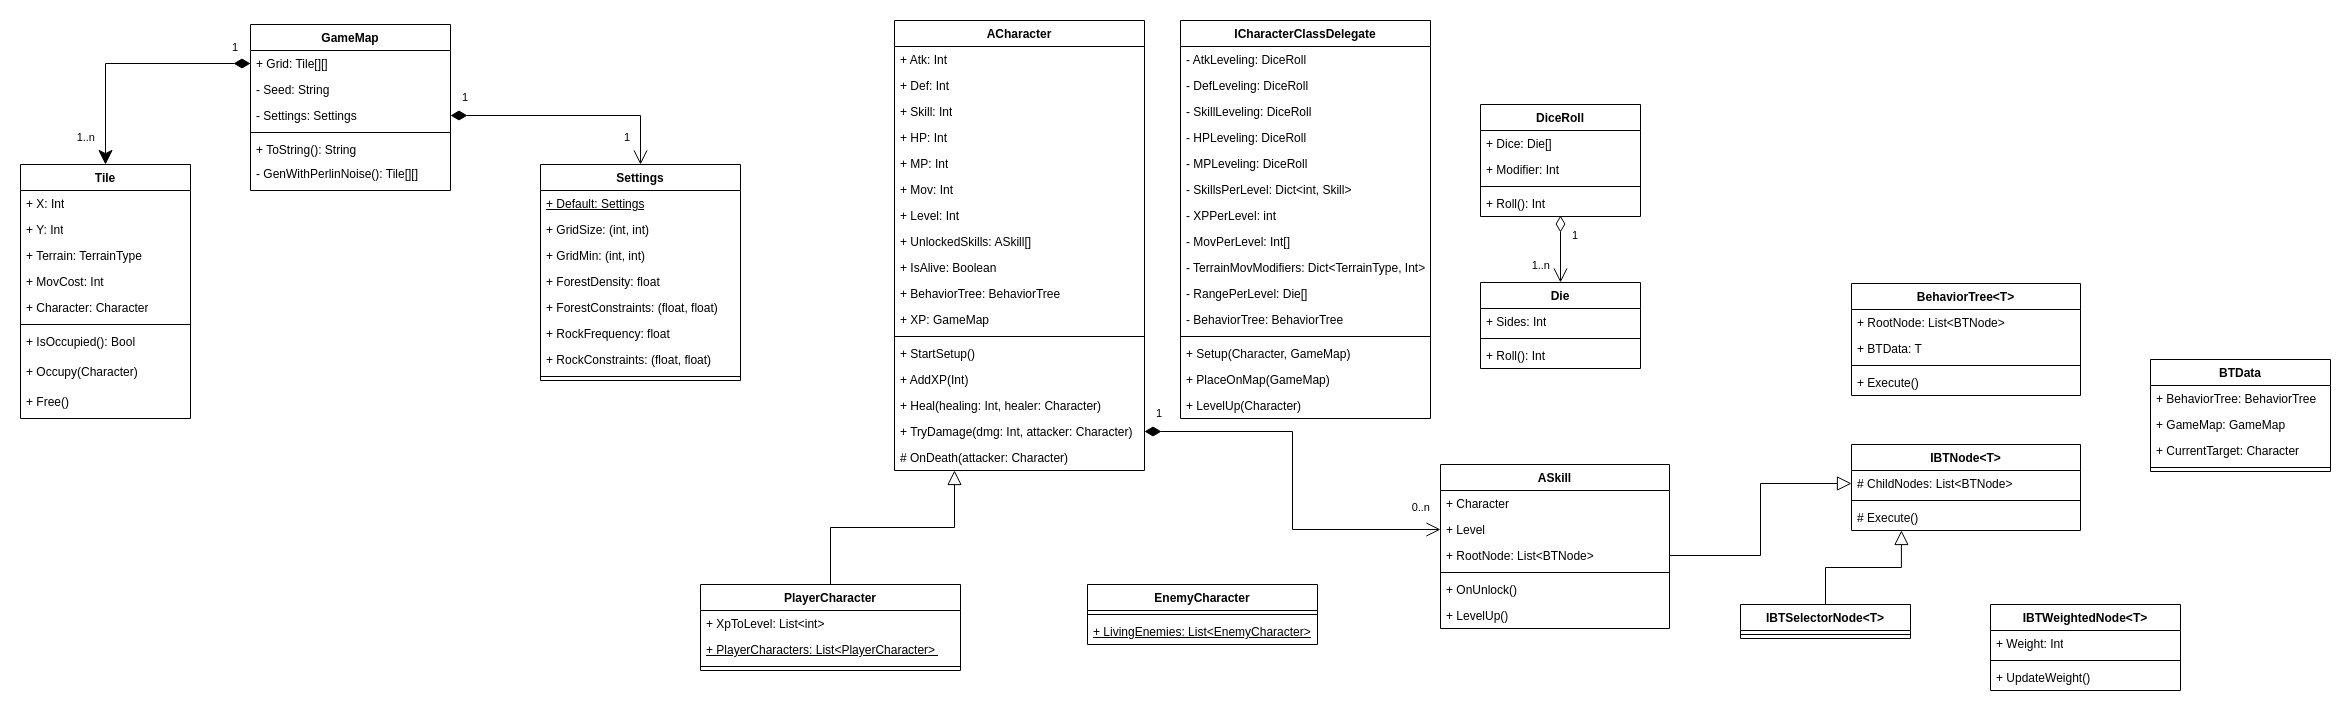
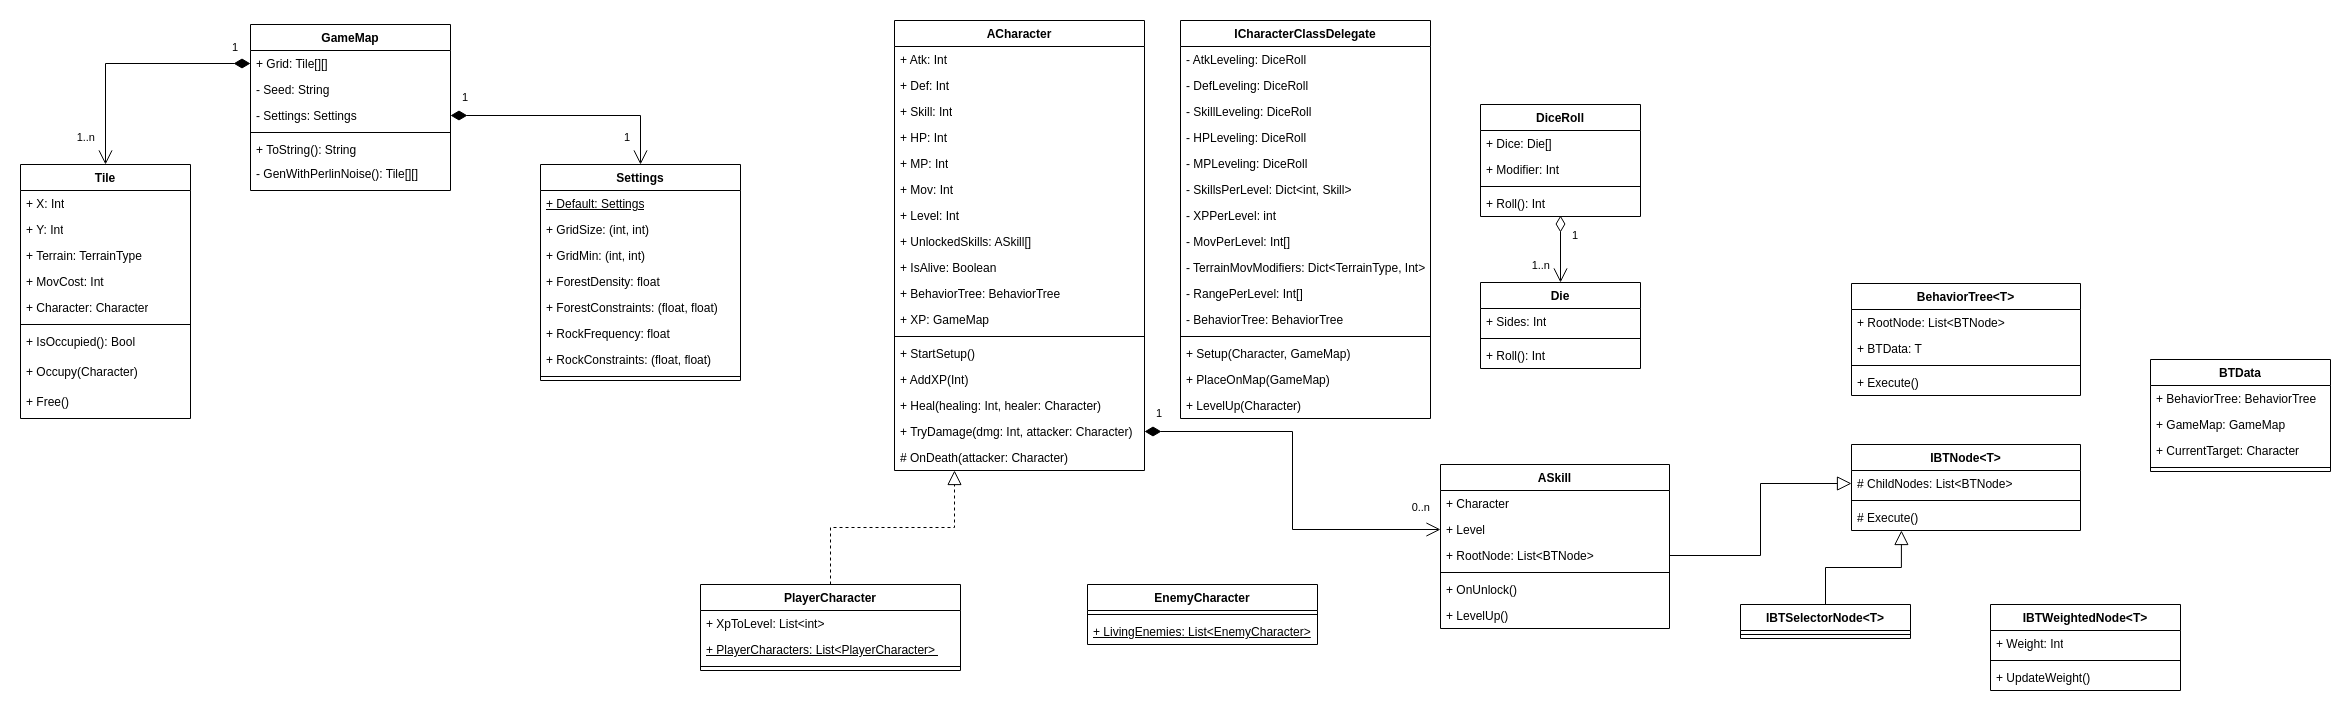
edge "+ Grid: Tile[][]" -- "Tile": arrowhead classic -> open
node "- RangePerLevel: Die[]": label "- RangePerLevel: Die[]" -> "- RangePerLevel: Int[]"
edge "PlayerCharacter" -> "# OnDeath(attacker: Character)": style solid -> dashed
